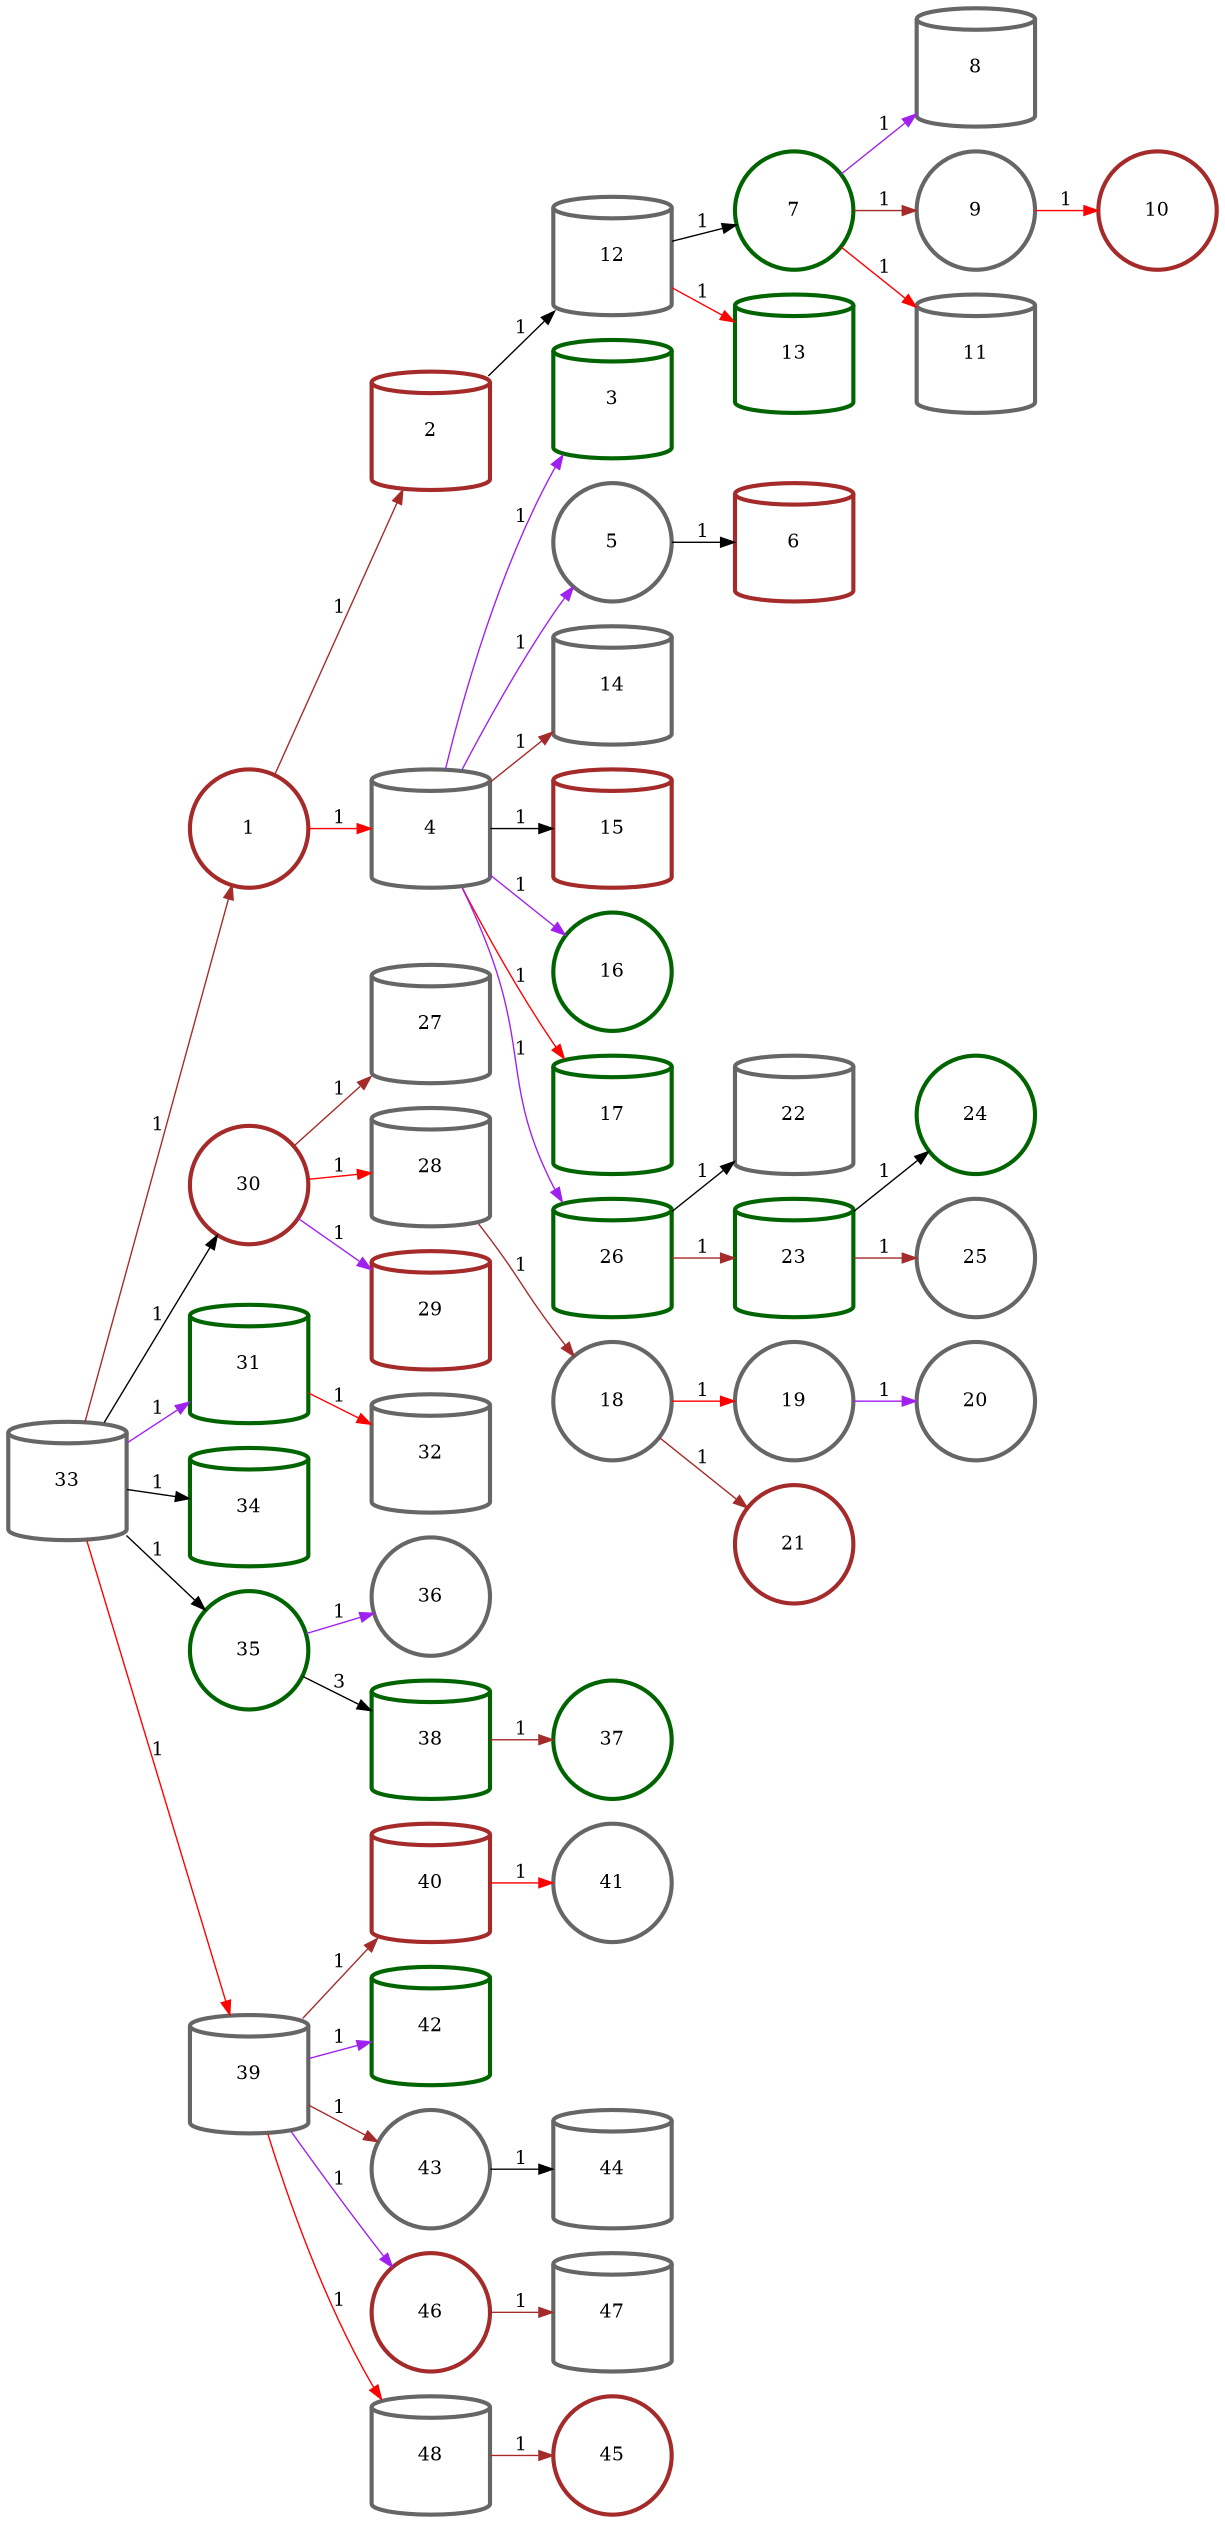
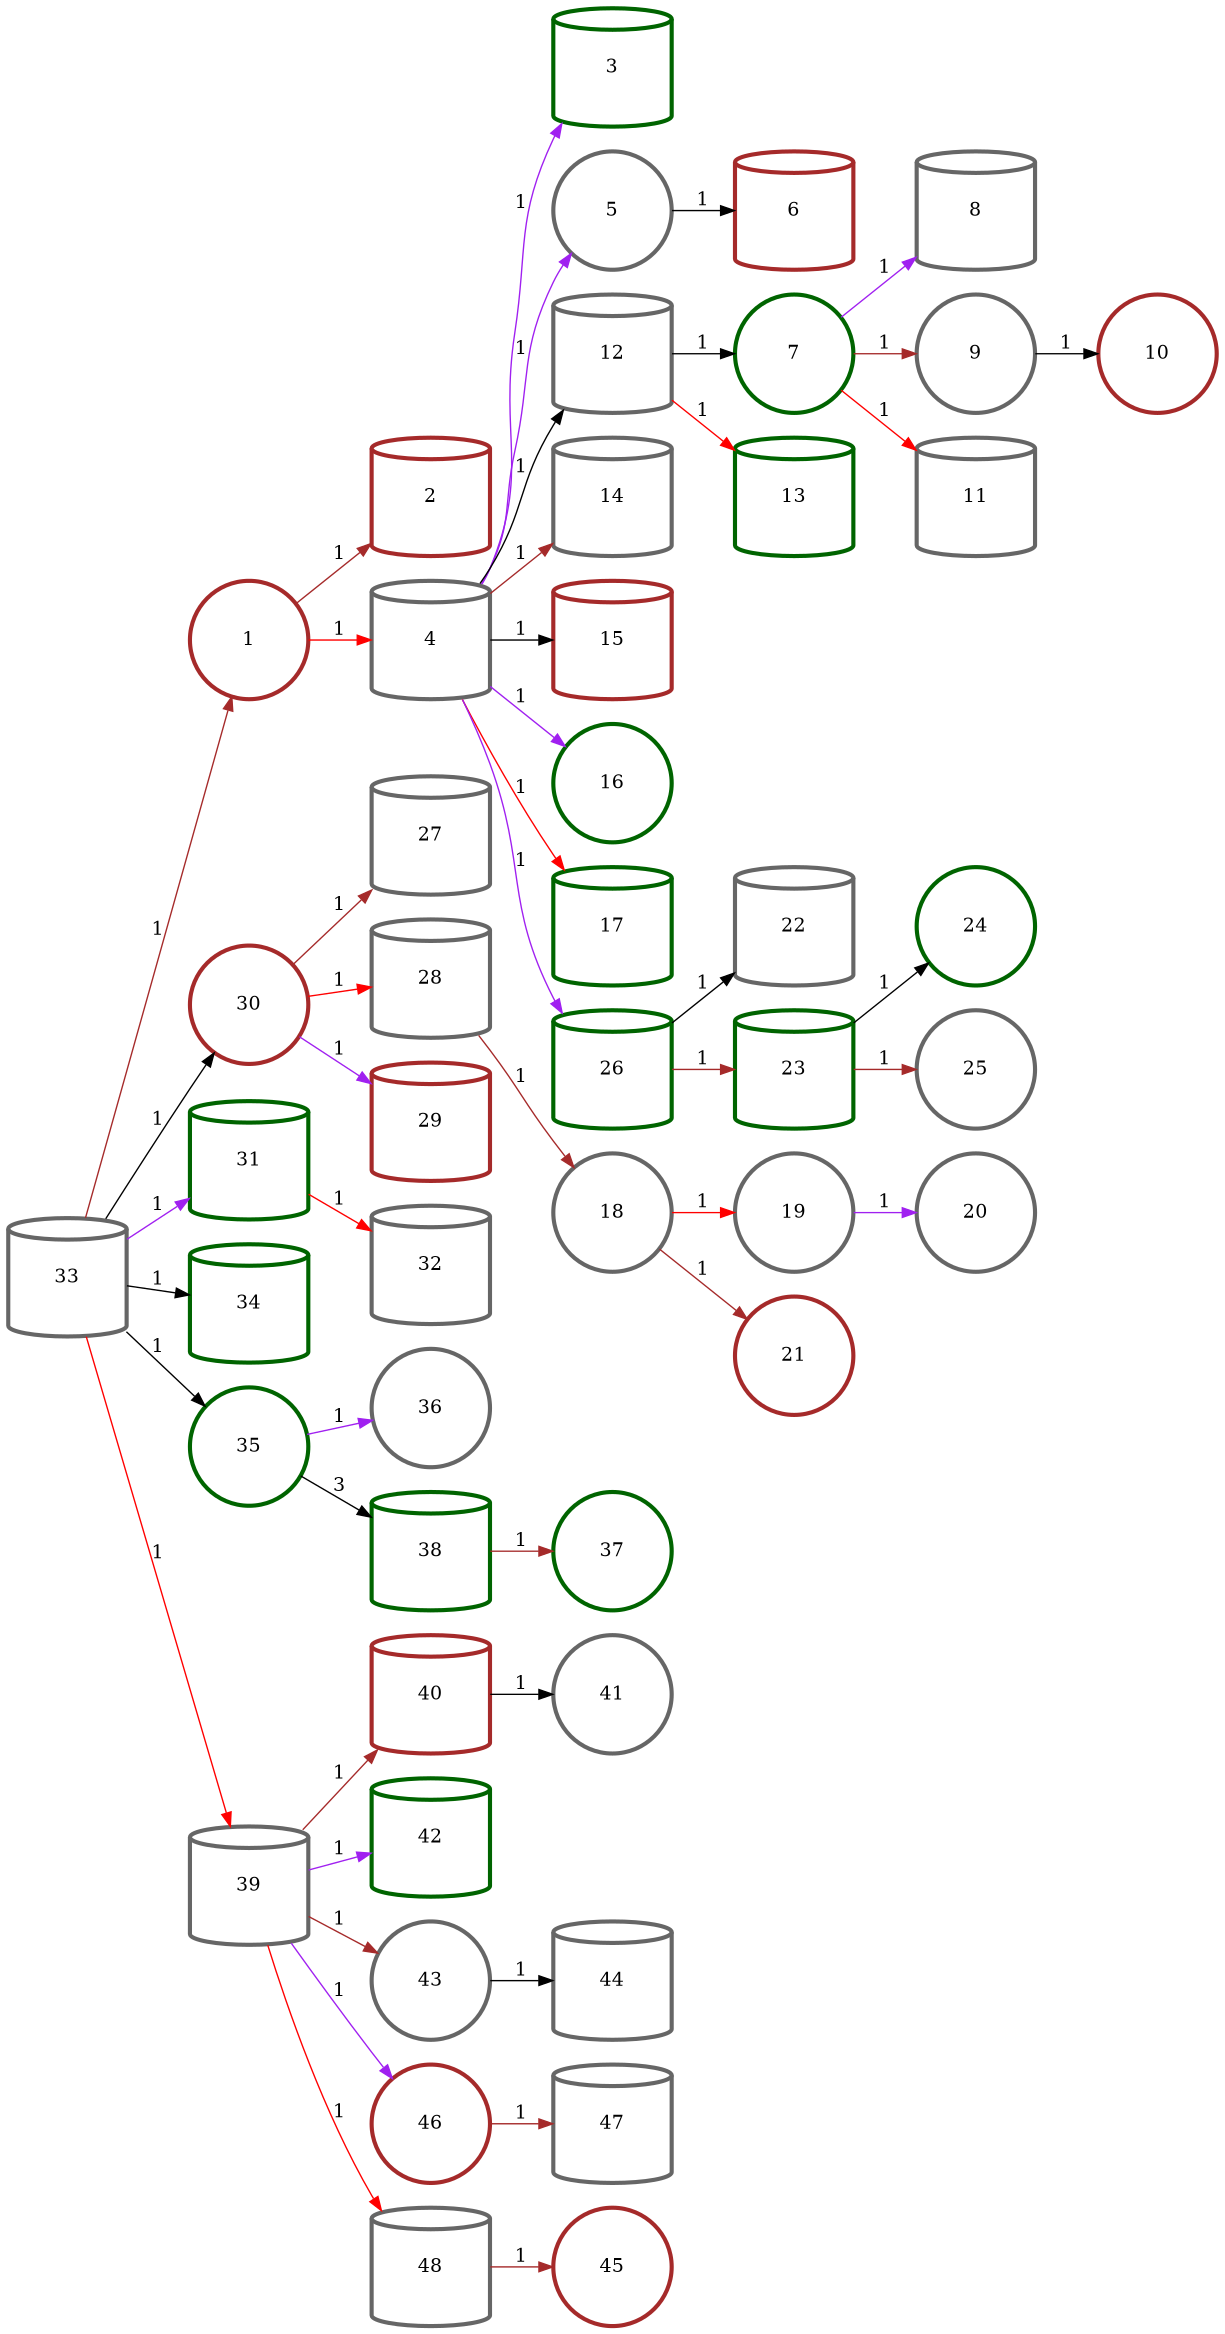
edge "9" -> "10": color red -> black
edge "2" -> "12": now "4" -> "12"
edge "40" -> "41": color red -> black
